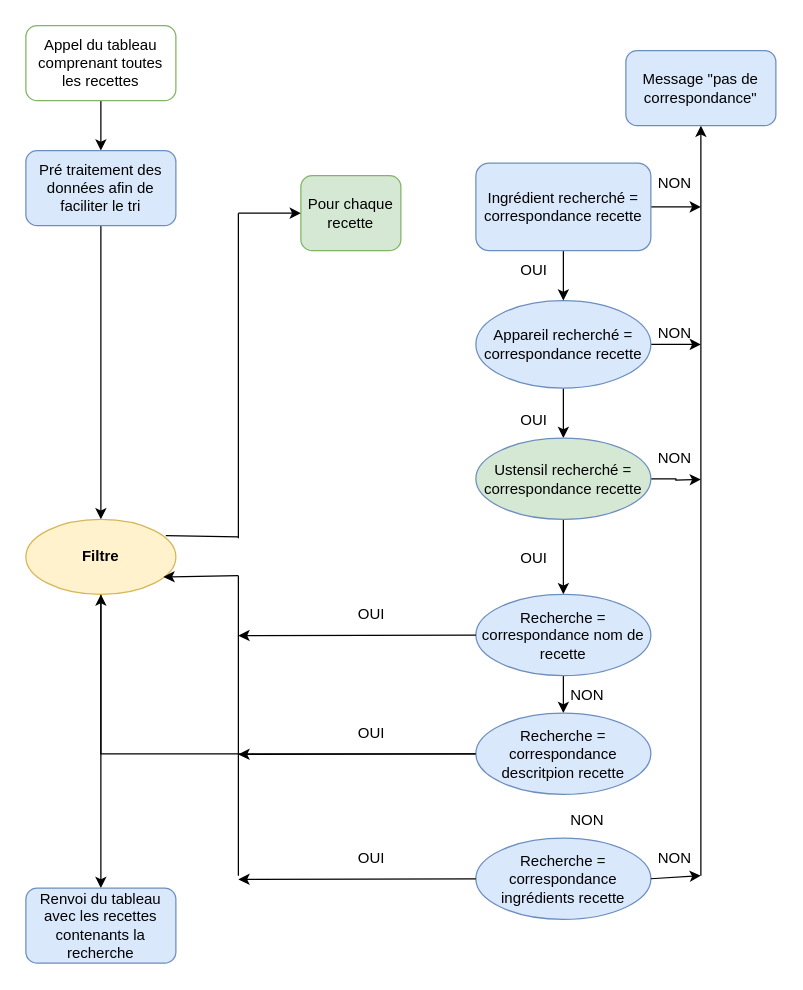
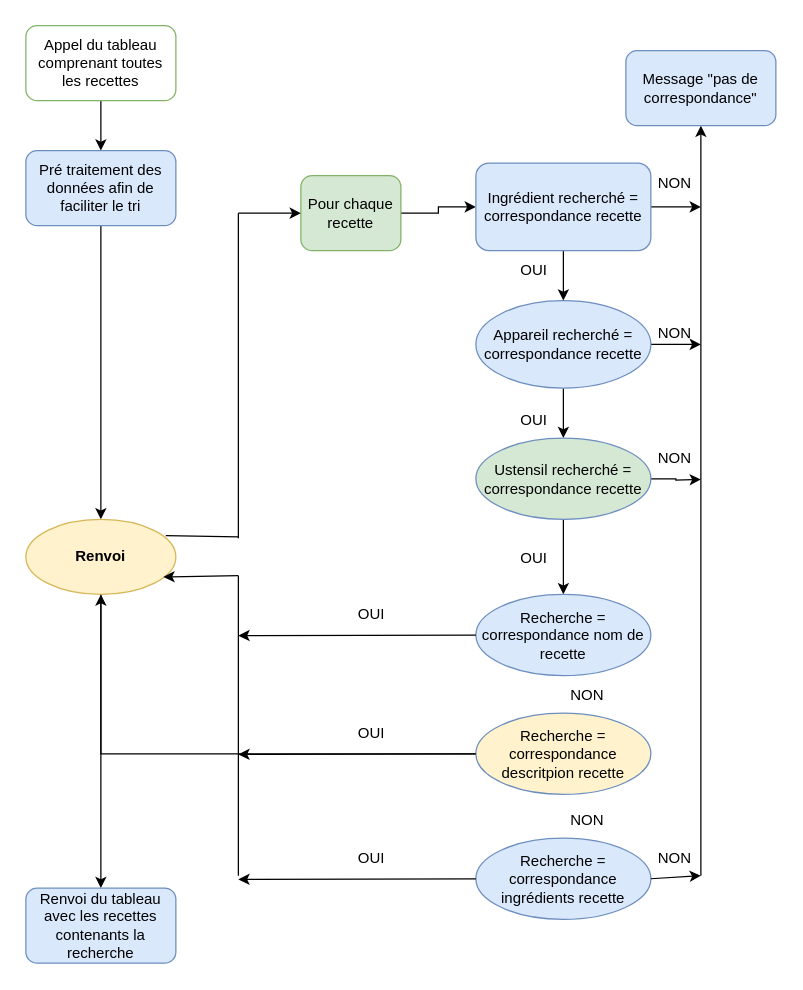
edge "Pour chaque recette" -> "Ingrédient recherché = correspondance recette": added
node "Filtre": label "Filtre" -> "Renvoi"
edge "Recherche = correspondance nom de recette" -> "Recherche = correspondance descritpion recette": removed
node "Recherche = correspondance descritpion recette": fillcolor #dae8fc -> #fff2cc
